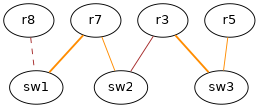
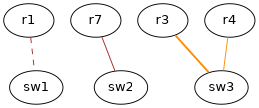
node "r8": label "r8" -> "r1"
node "r5": label "r5" -> "r4"
edge "r7" -- "sw1": removed
edge "r7" -- "sw2": color darkorange -> brown
edge "r3" -- "sw2": removed
